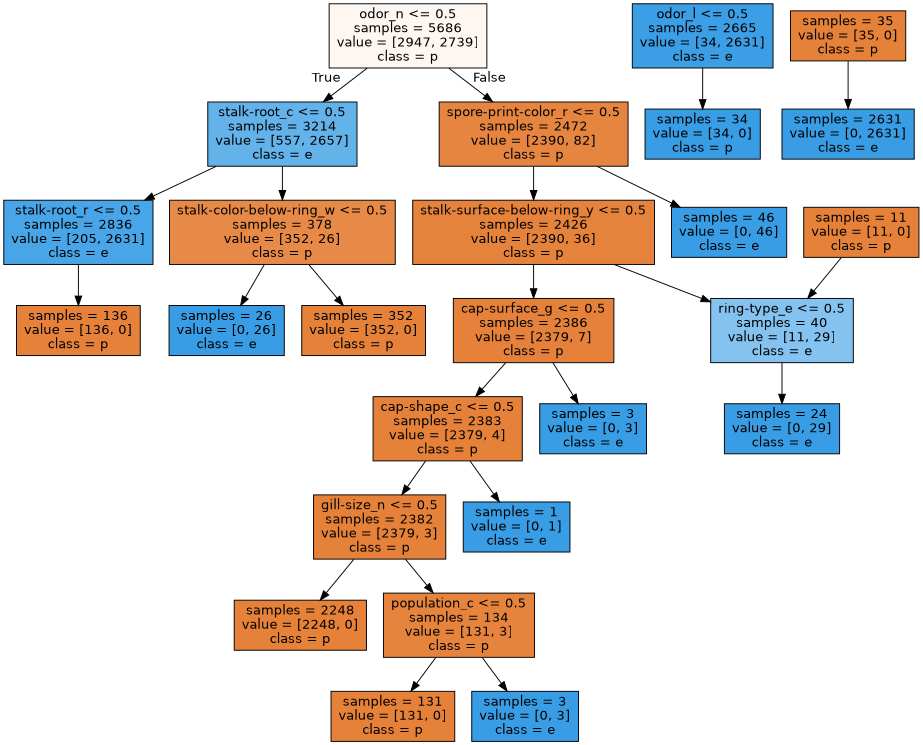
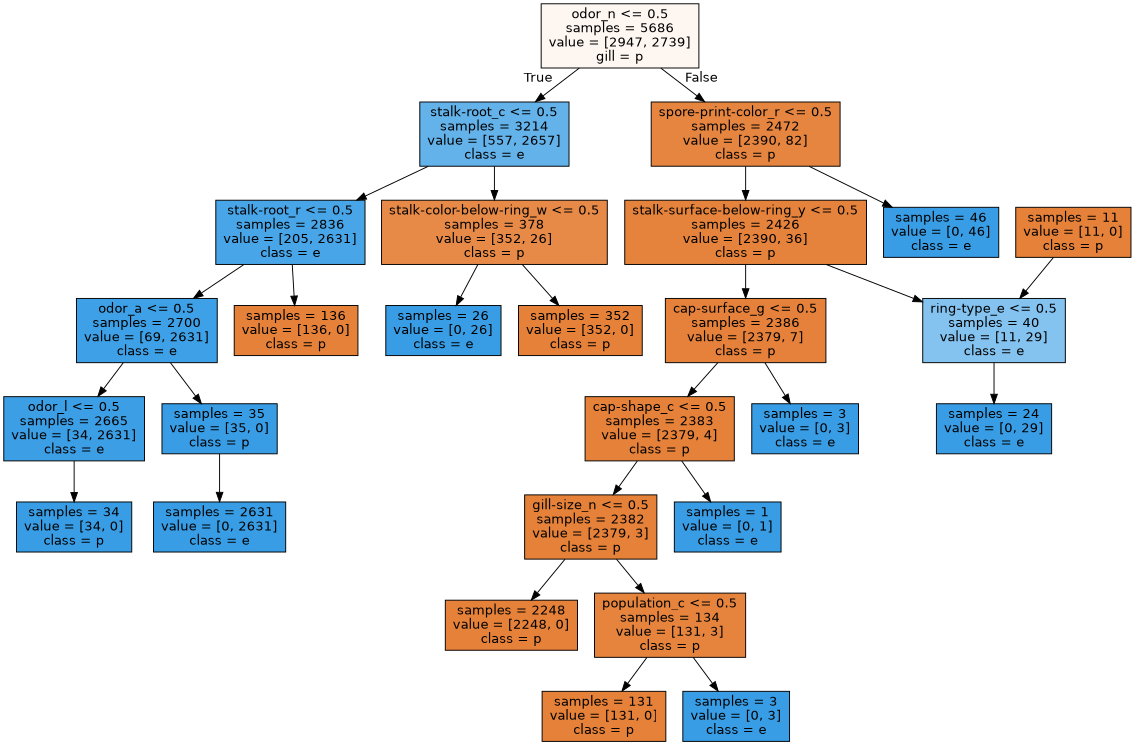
node "odor_n <= 0.5 samples = 5686 value = [2947, 2739] class = p": label "odor_n <= 0.5 samples = 5686 value = [2947, 2739] class = p" -> "odor_n <= 0.5 samples = 5686 value = [2947, 2739] gill = p"
node "samples = 35 value = [35, 0] class = p": fillcolor #e58139 -> #399de5
node "odor_a <= 0.5 samples = 2700 value = [69, 2631] class = e": added
